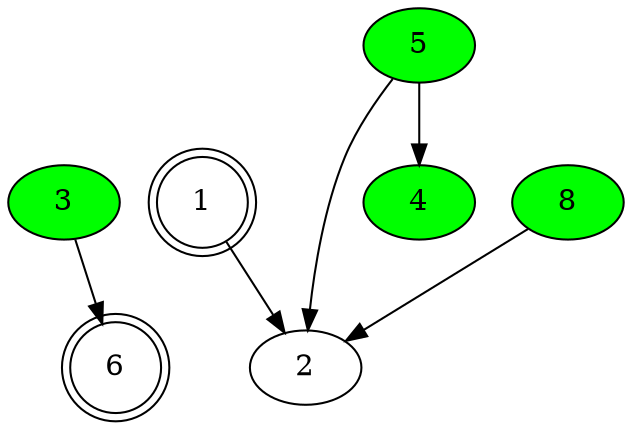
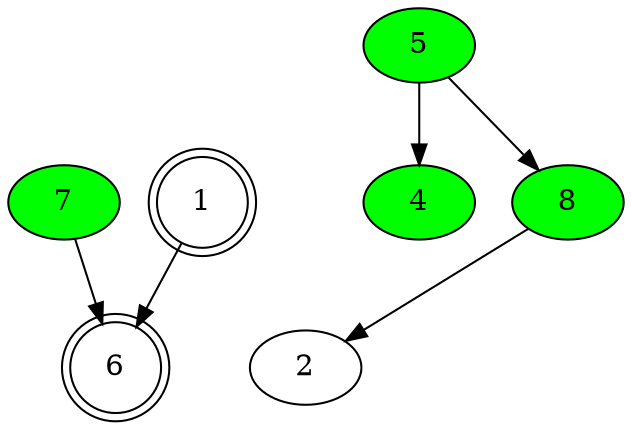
edge "5" -> "2": now "5" -> "8"
node "3": label "3" -> "7"
edge "1" -> "2": now "1" -> "6"
